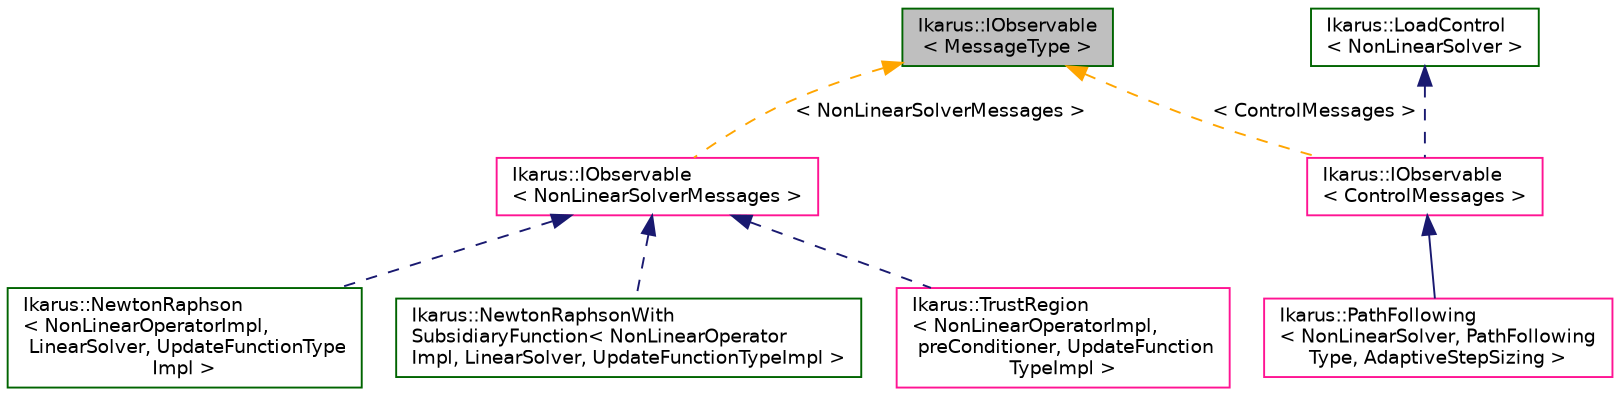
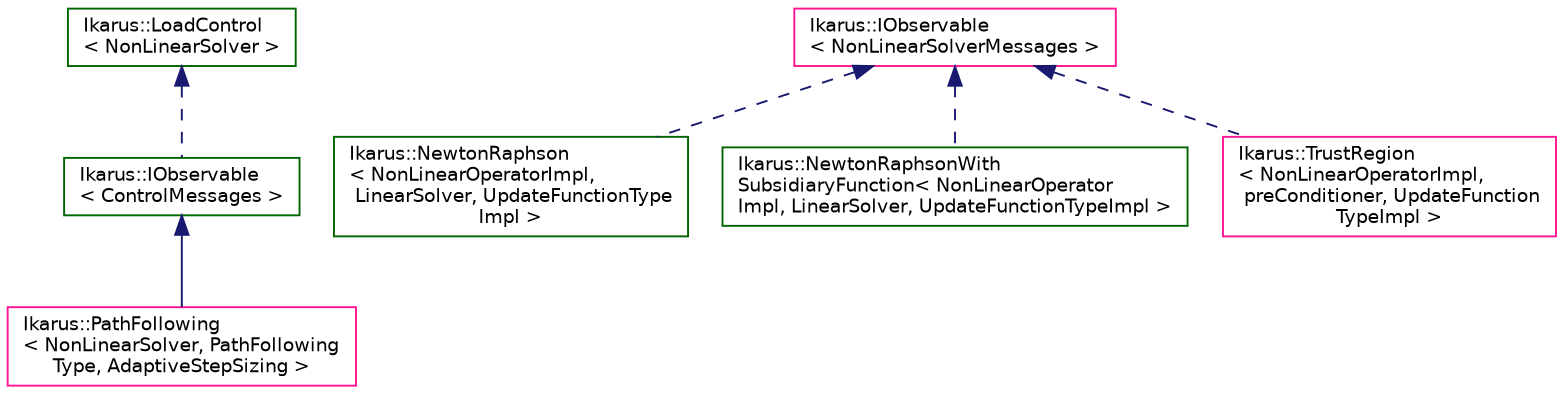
node "Ikarus::IObservable < MessageType >": removed
node "Ikarus::IObservable < ControlMessages >": color deeppink -> darkgreen
